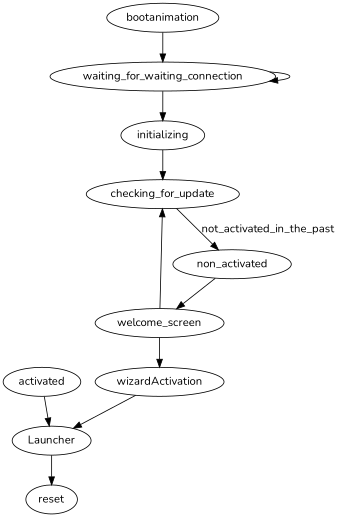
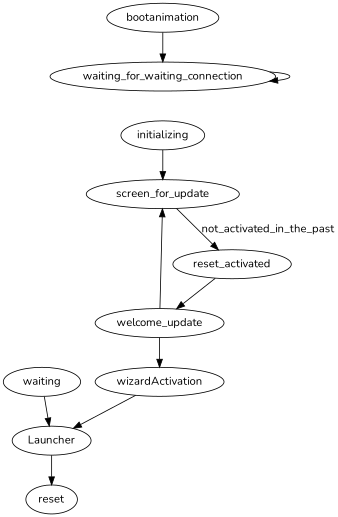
edge "waiting_for_waiting_connection" -> "initializing": removed
node "checking_for_update": label "checking_for_update" -> "screen_for_update"
node "non_activated": label "non_activated" -> "reset_activated"
node "welcome_screen": label "welcome_screen" -> "welcome_update"
node "activated": label "activated" -> "waiting"
